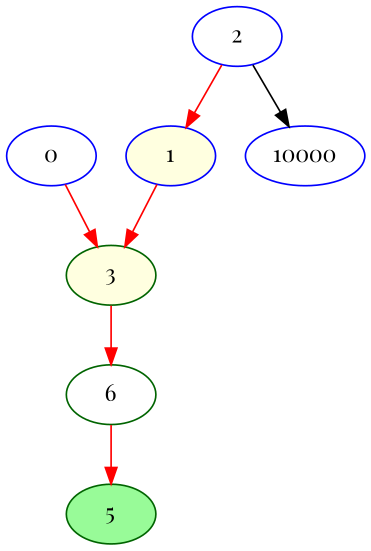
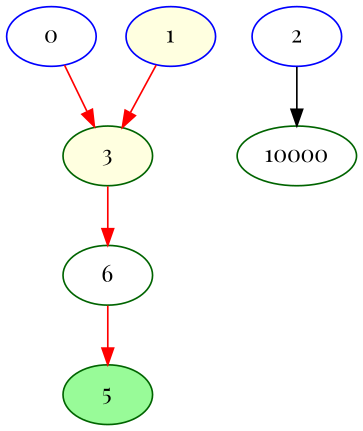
edge "2" -> "1": removed
node "10000": color blue -> darkgreen
